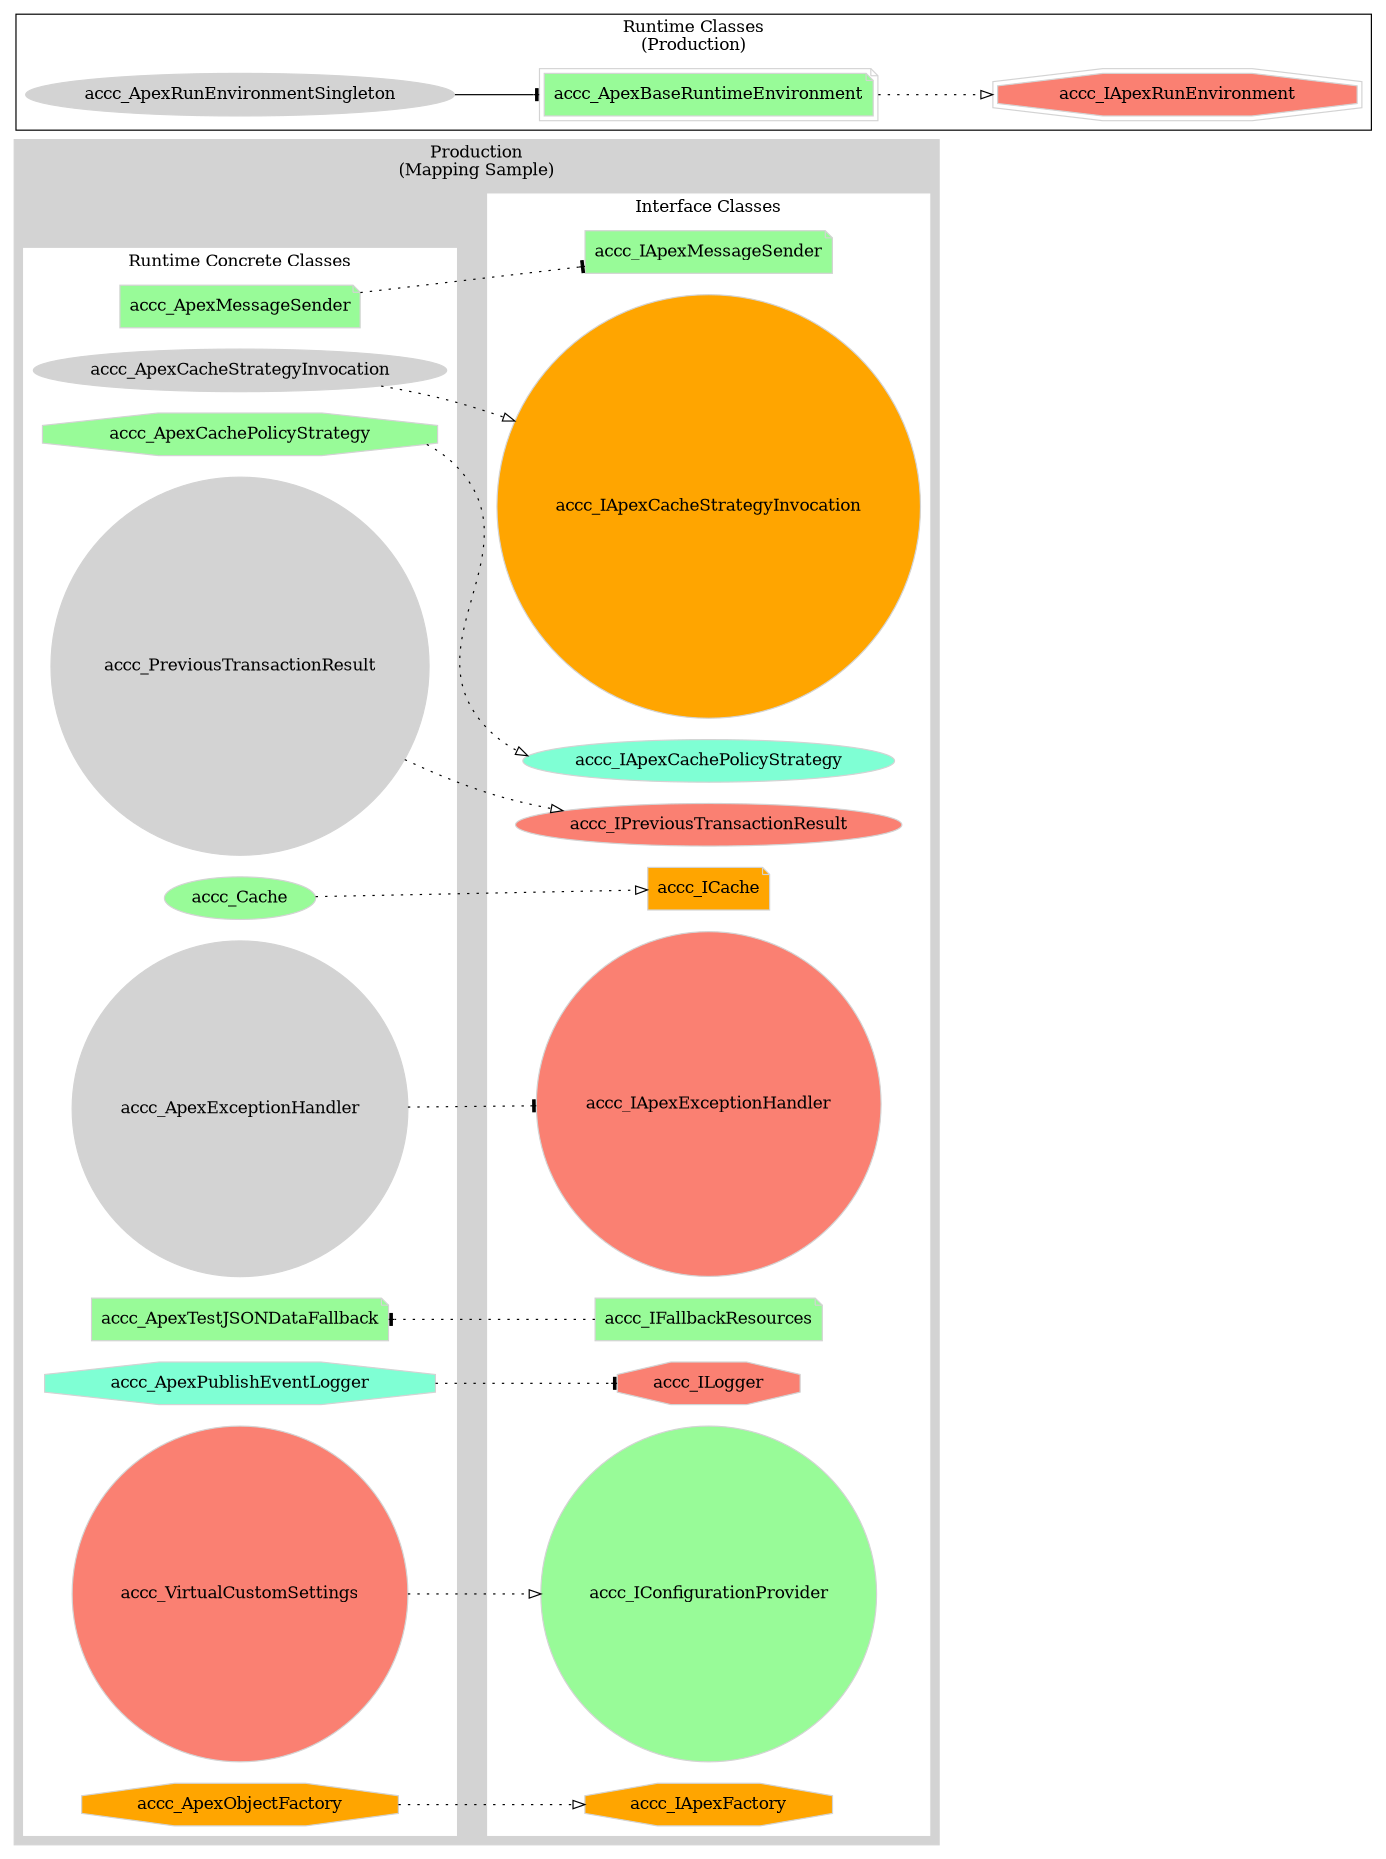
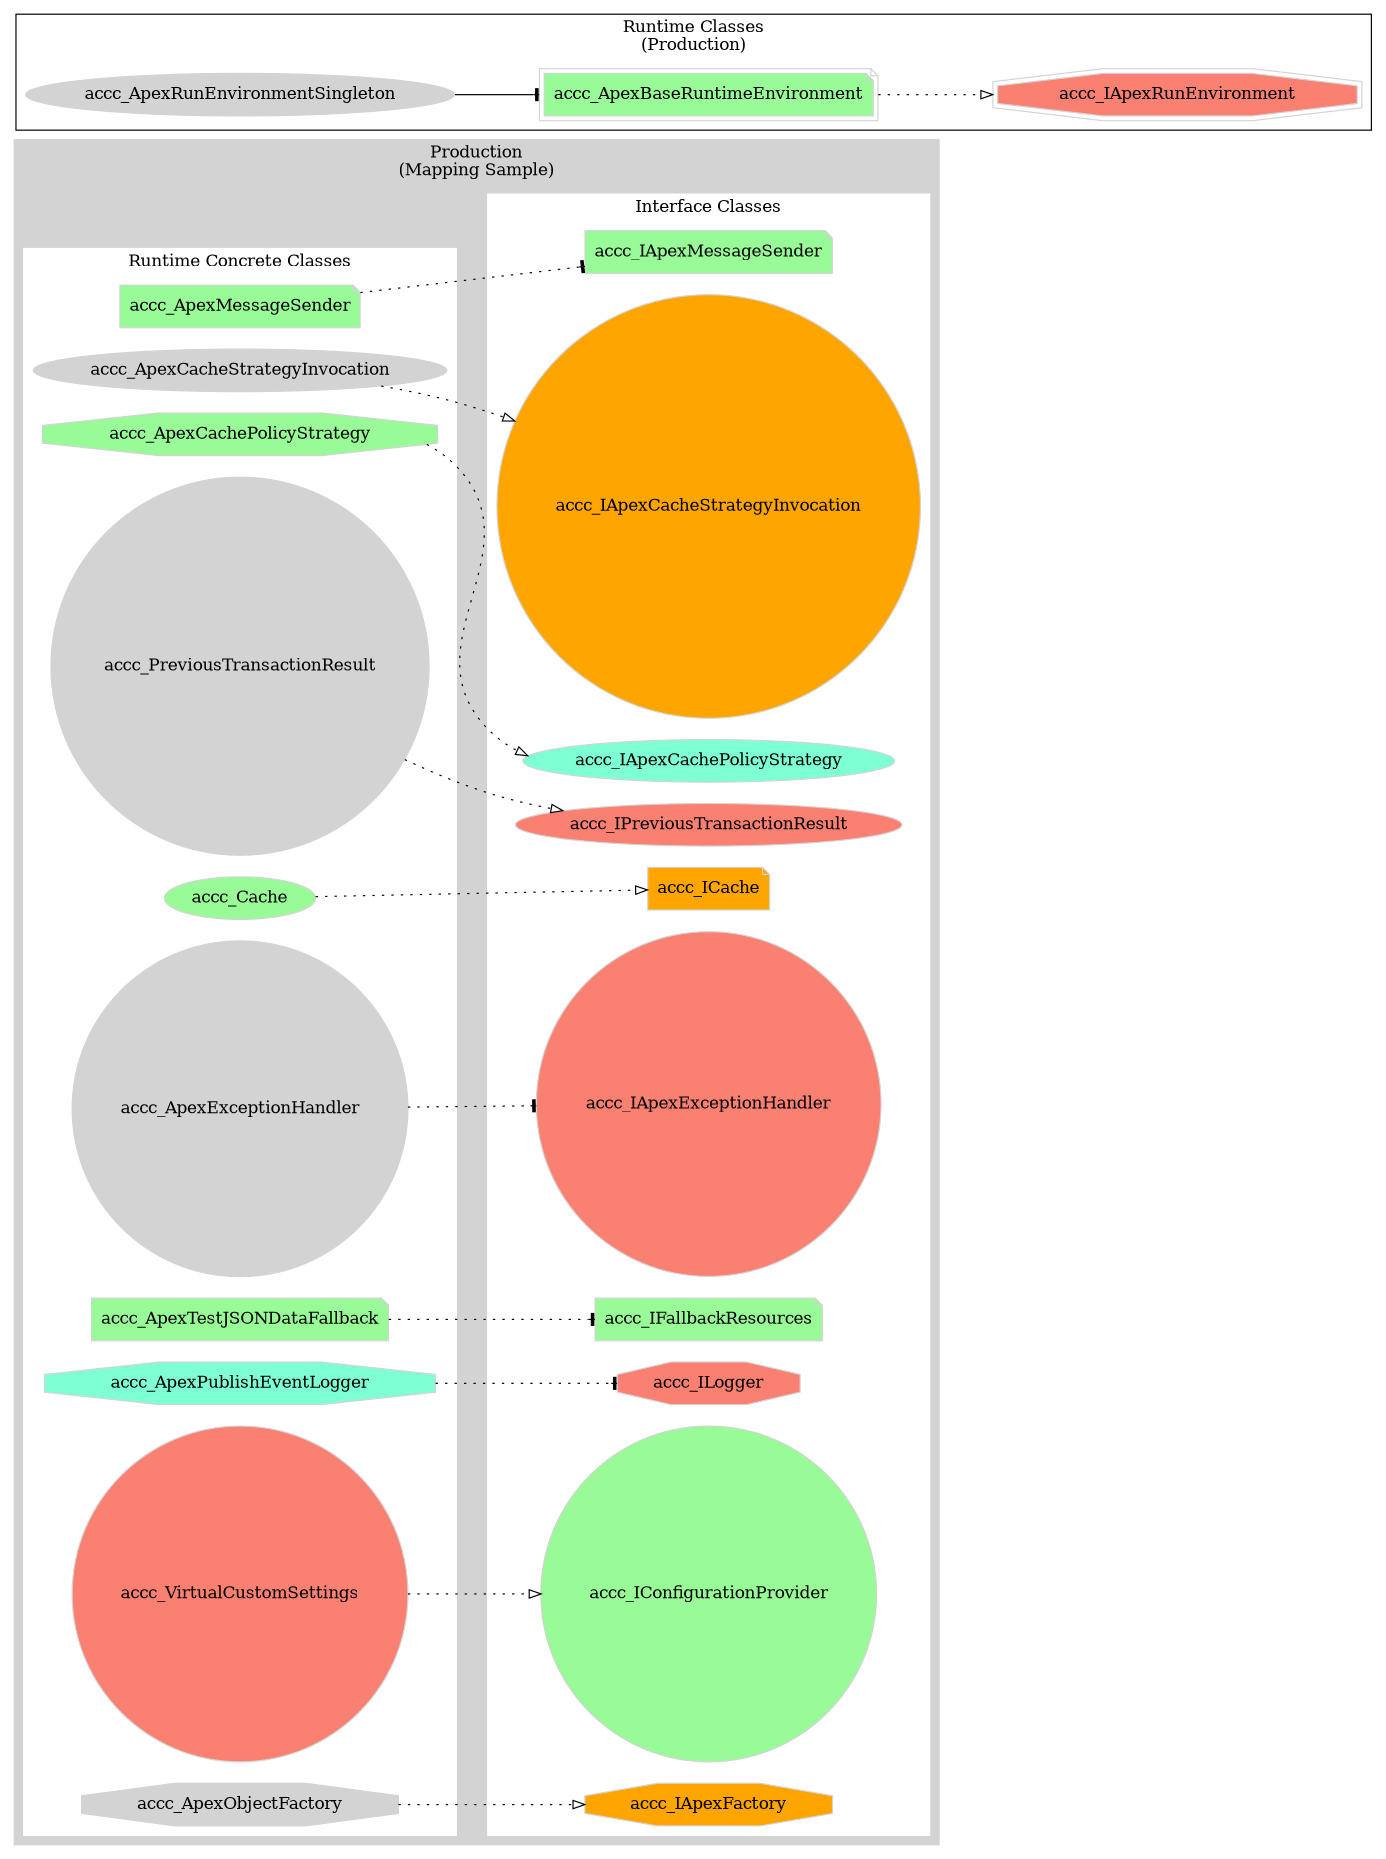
edge "accc_IFallbackResources" -> "accc_ApexTestJSONDataFallback": reversed
node "accc_ApexObjectFactory": fillcolor orange -> lightgrey
